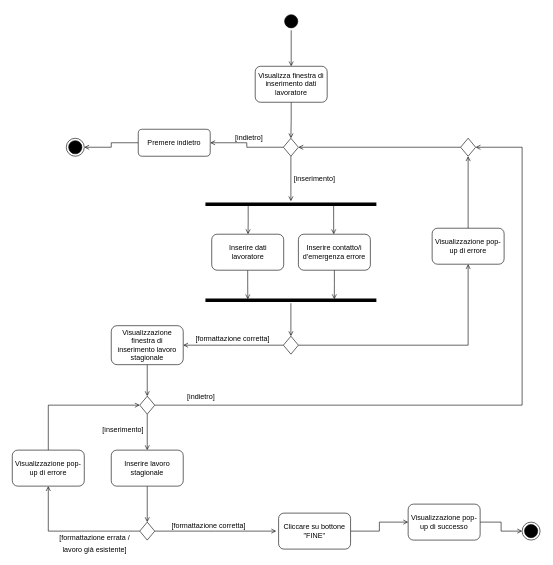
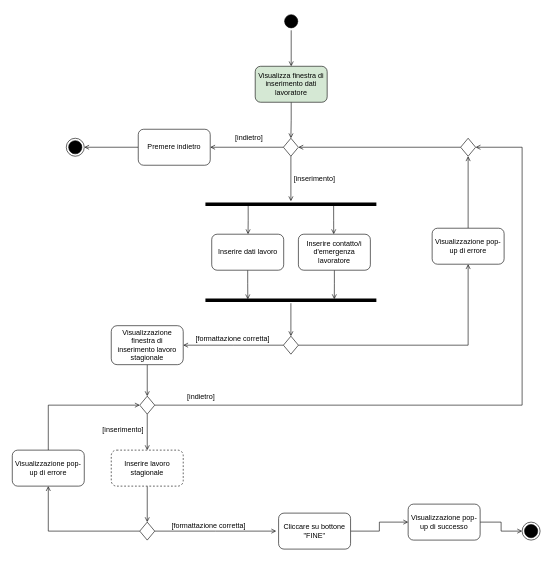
node "Visualizza finestra di inserimento dati lavoratore": fillcolor #ffffff -> #d5e8d4
node "Premere indietro": size 72x27 -> 72x36
node "Inserire dati lavoratore": label "Inserire dati lavoratore" -> "Inserire dati lavoro"
node "Inserire contatto/i d'emergenza errore": label "Inserire contatto/i d'emergenza errore" -> "Inserire contatto/i d'emergenza lavoratore"
node "Inserire lavoro stagionale": style solid -> dashed
node "[formattazione errata / lavoro già esistente]": removed
